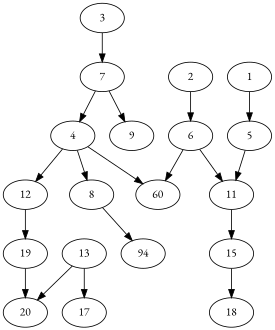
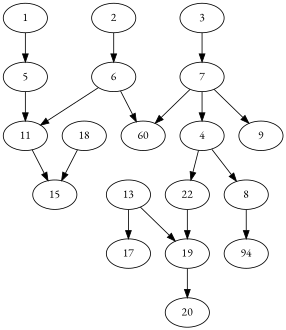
edge "4" -> "60": now "7" -> "60"
node "12": label "12" -> "22"
edge "15" -> "18": reversed
edge "13" -> "20": now "13" -> "19"
